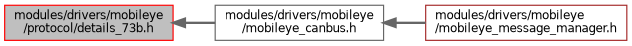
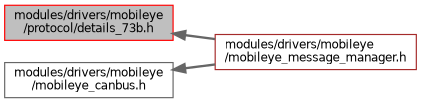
edge "modules/drivers/mobileye /mobileye_canbus.h" -> "modules/drivers/mobileye /protocol/details_73b.h": now "modules/drivers/mobileye /mobileye_message_manager.h" -> "modules/drivers/mobileye /protocol/details_73b.h"
